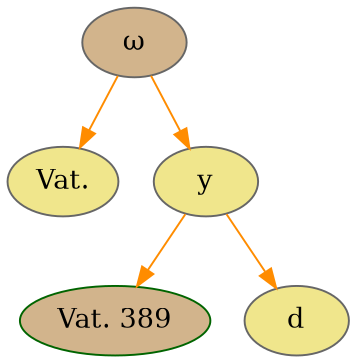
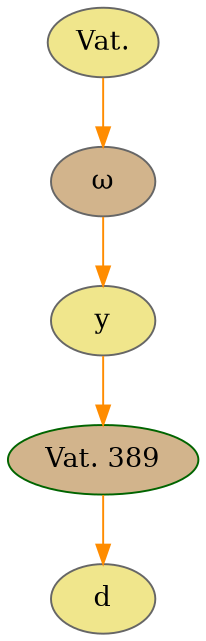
edge "ω" -> "Vat.": reversed
edge "y" -> "d": now "Vat. 389" -> "d"
